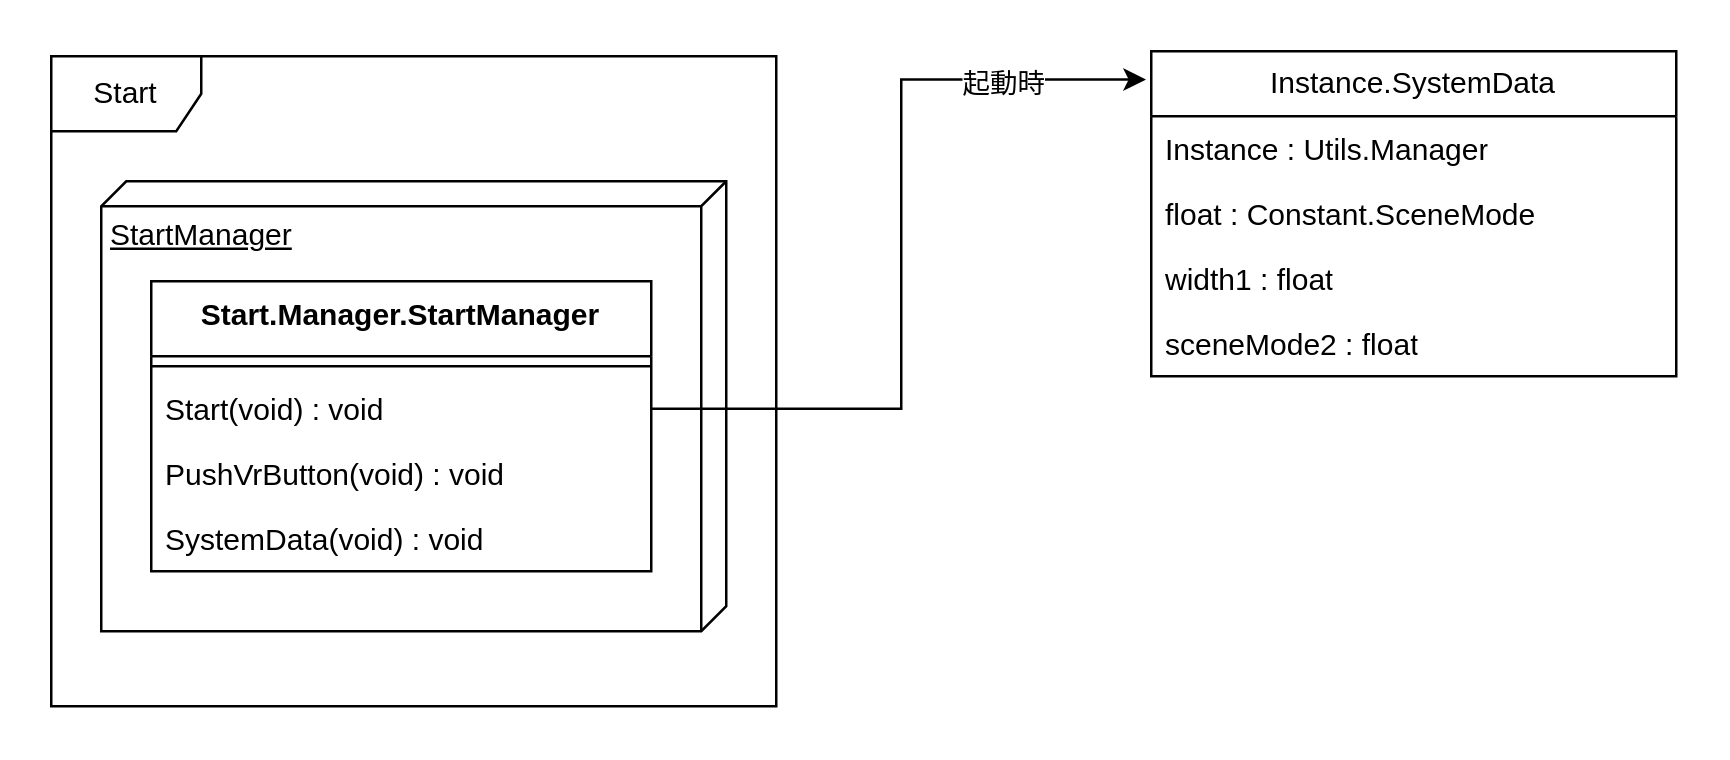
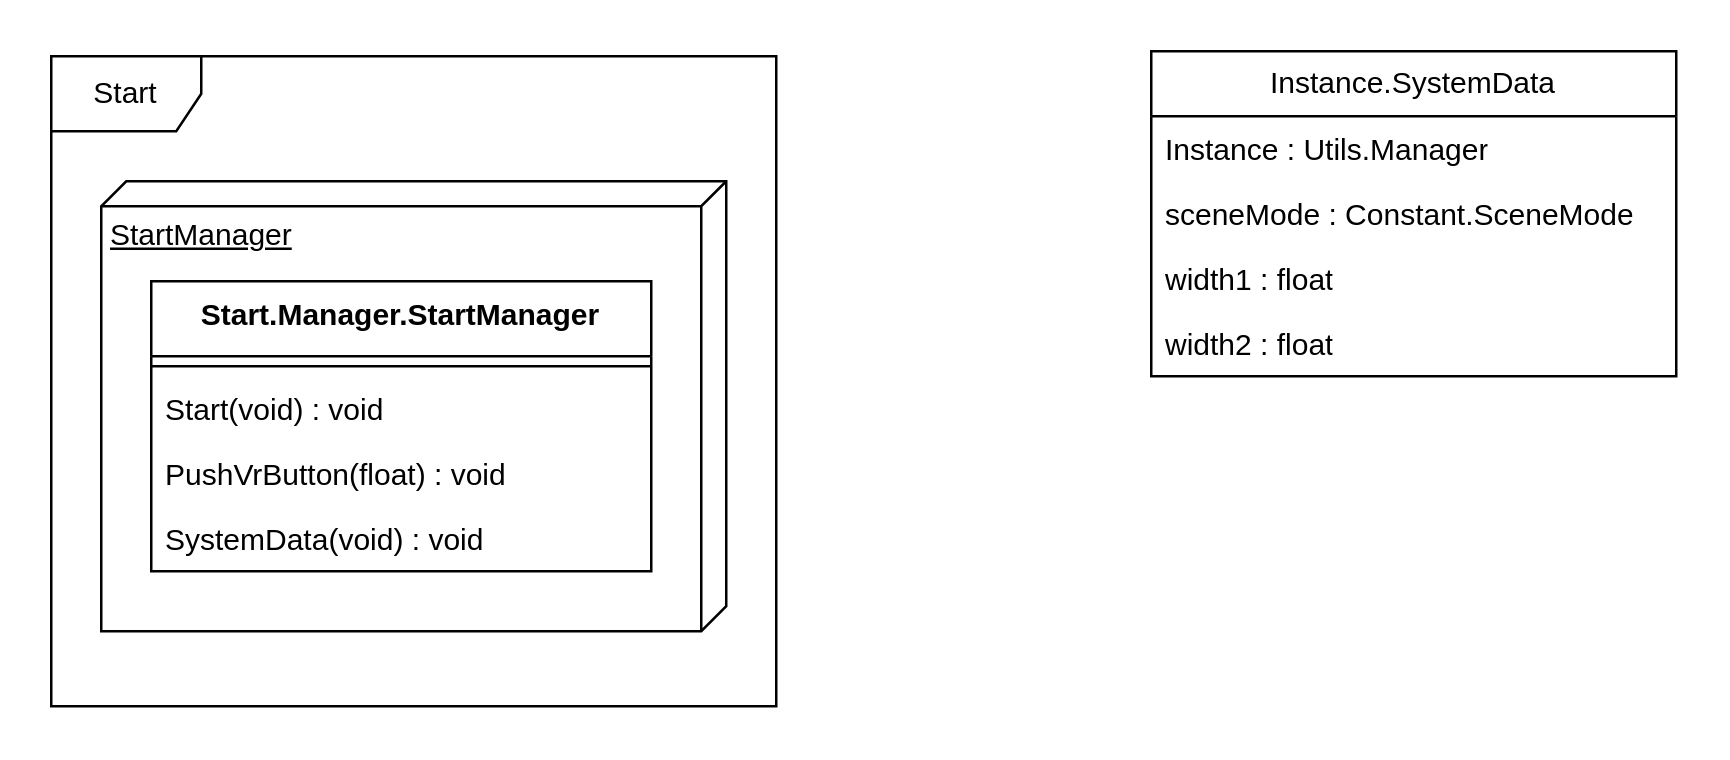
edge "Start(void) : void" -> "Instance.SystemData": removed, label "起動時"
node "float : Constant.SceneMode": label "float : Constant.SceneMode" -> "sceneMode : Constant.SceneMode"
node "sceneMode2 : float": label "sceneMode2 : float" -> "width2 : float"
node "PushVrButton(void) : void": label "PushVrButton(void) : void" -> "PushVrButton(float) : void"
